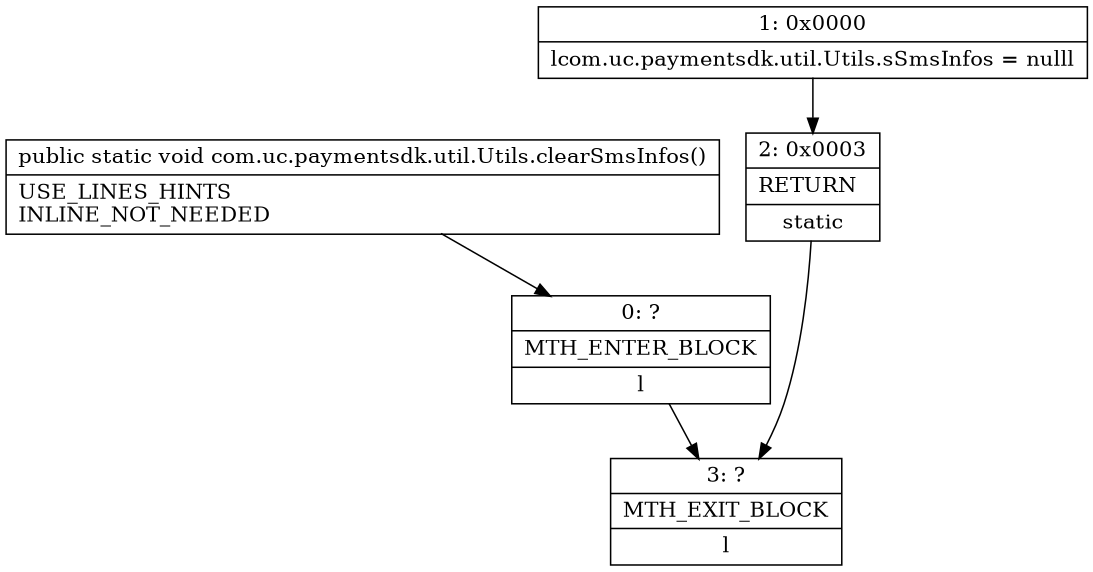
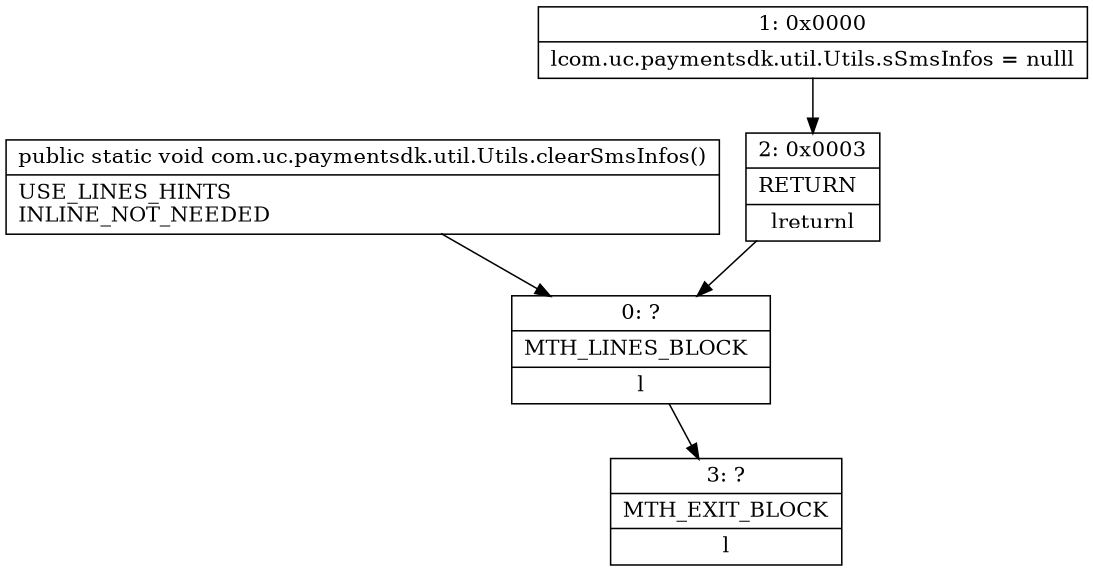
node "2: 0x0003": text "static" -> "lreturnl"
edge "2: 0x0003" -> "3: ?": now "2: 0x0003" -> "0: ?"
node "0: ?": text "MTH_ENTER_BLOCK" -> "MTH_LINES_BLOCK"
